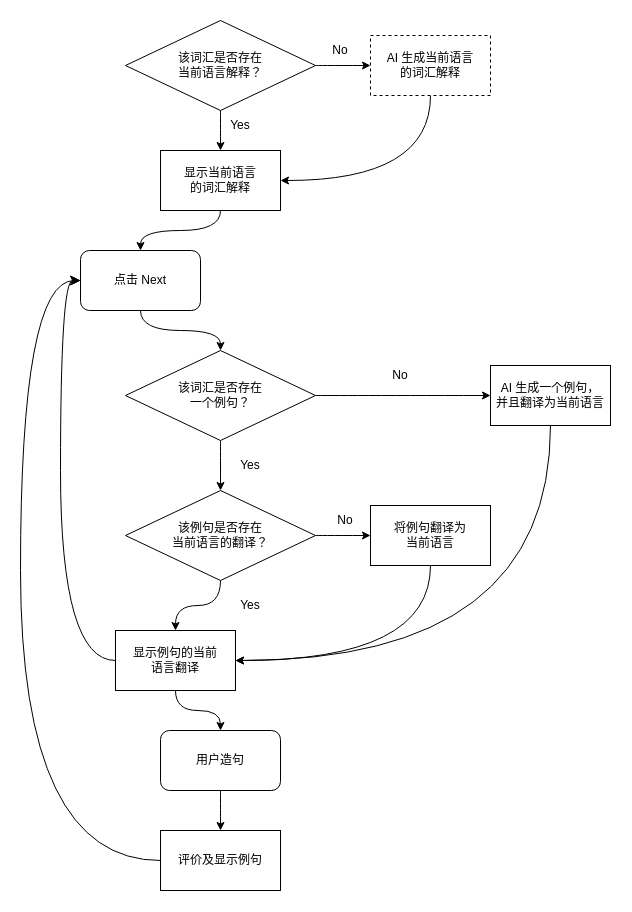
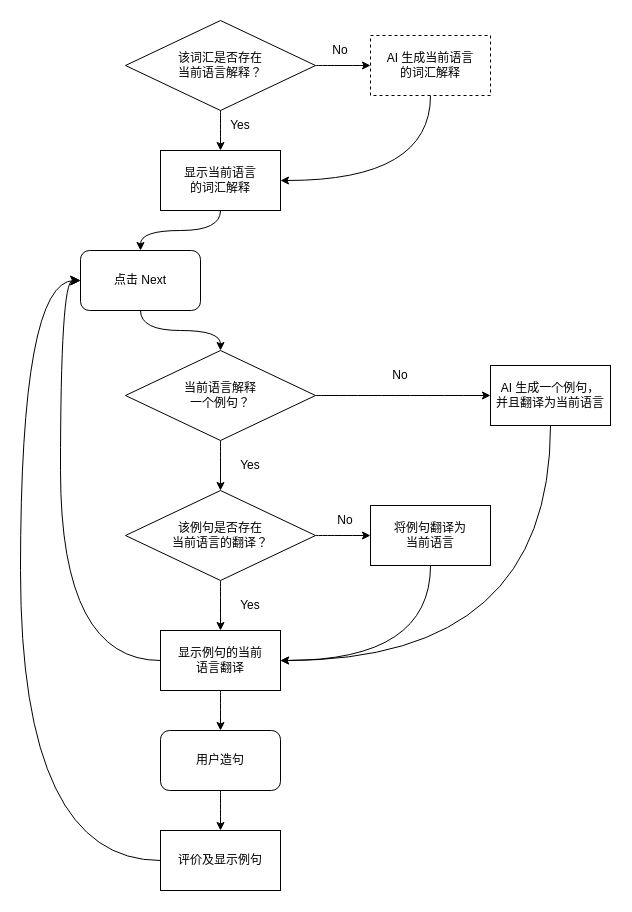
node "该词汇是否存在 一个例句？": label "该词汇是否存在 一个例句？" -> "当前语言解释 一个例句？"
node "显示例句的当前 语言翻译": moved (176, 661) -> (221, 661)
